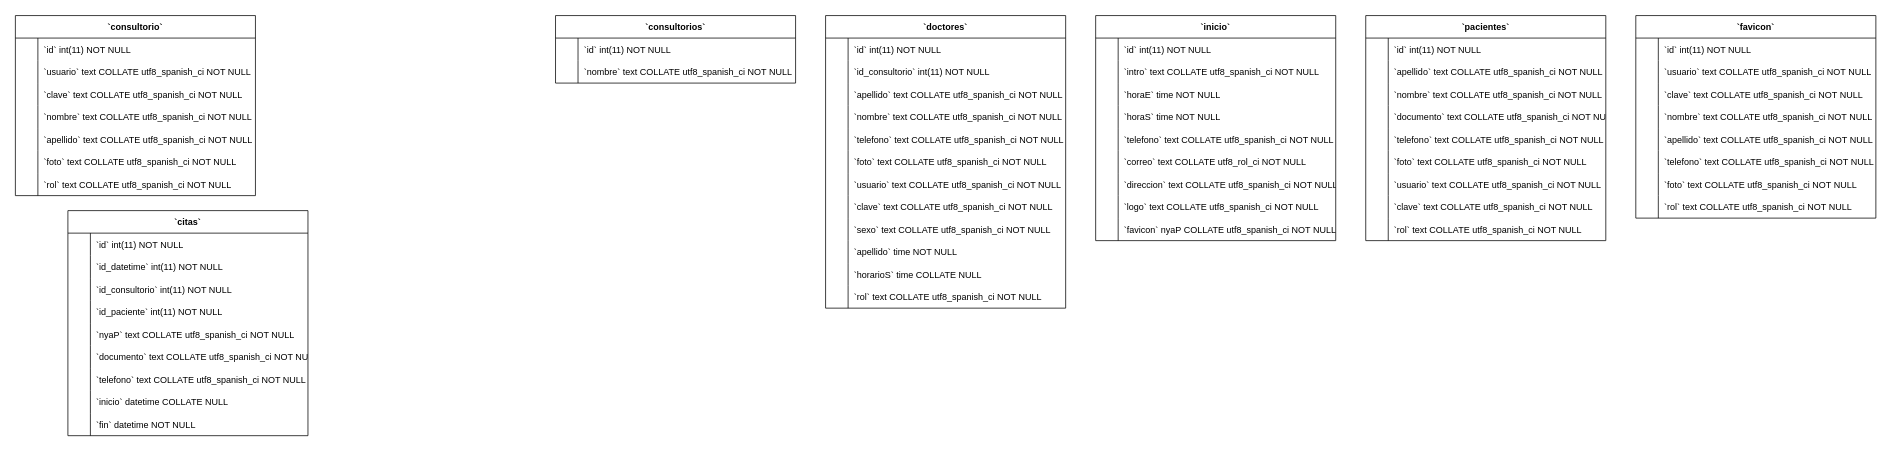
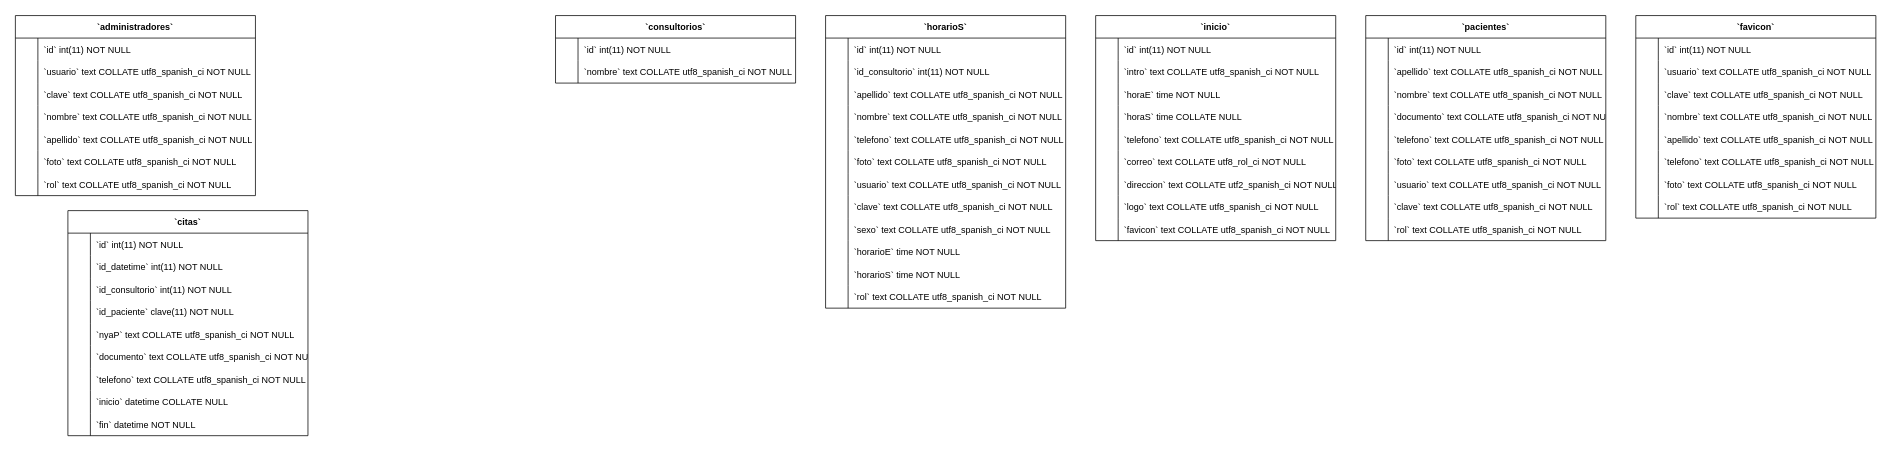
node "`consultorio`": label "`consultorio`" -> "`administradores`"
node "`doctores`": label "`doctores`" -> "`horarioS`"
node "`horaS` time NOT NULL": label "`horaS` time NOT NULL" -> "`horaS` time COLLATE NULL"
node "`direccion` text COLLATE utf8_spanish_ci NOT NULL": label "`direccion` text COLLATE utf8_spanish_ci NOT NULL" -> "`direccion` text COLLATE utf2_spanish_ci NOT NULL"
node "`favicon` nyaP COLLATE utf8_spanish_ci NOT NULL": label "`favicon` nyaP COLLATE utf8_spanish_ci NOT NULL" -> "`favicon` text COLLATE utf8_spanish_ci NOT NULL"
node "`apellido` time NOT NULL": label "`apellido` time NOT NULL" -> "`horarioE` time NOT NULL"
node "`horarioS` time COLLATE NULL": label "`horarioS` time COLLATE NULL" -> "`horarioS` time NOT NULL"
node "`id_paciente` int(11) NOT NULL": label "`id_paciente` int(11) NOT NULL" -> "`id_paciente` clave(11) NOT NULL"
